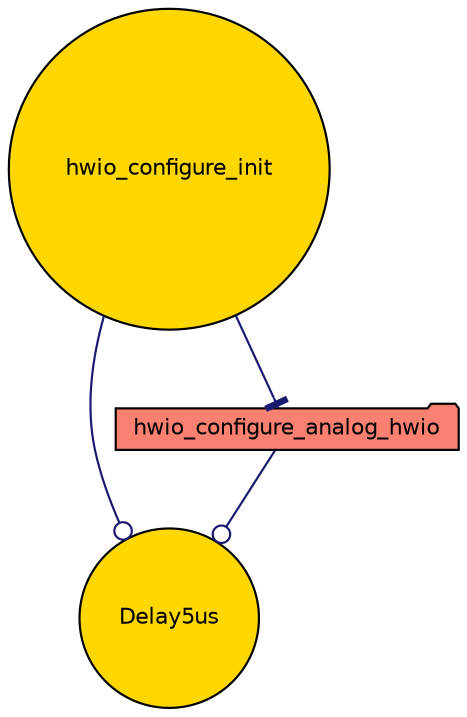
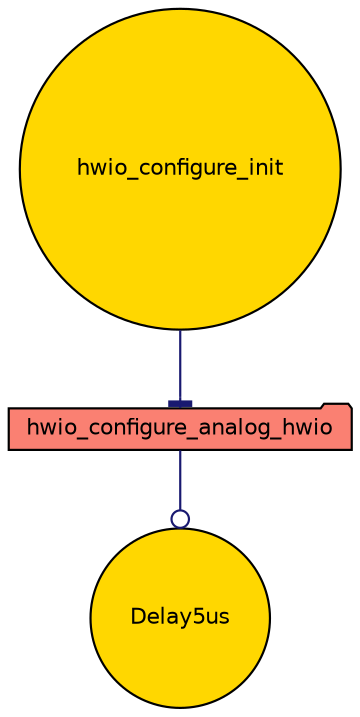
edge "hwio_configure_init" -> "Delay5us": removed
